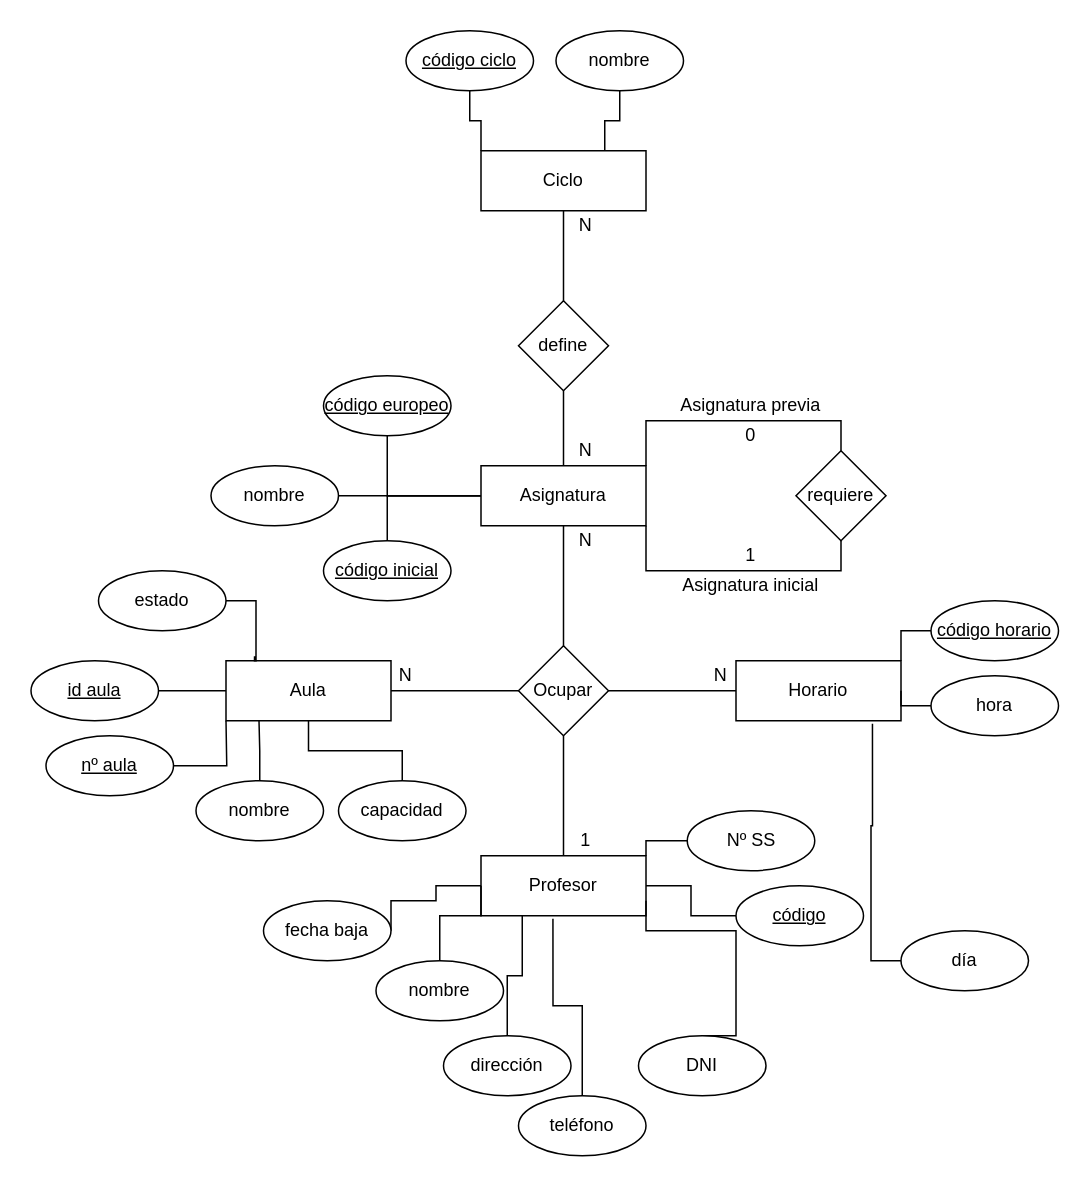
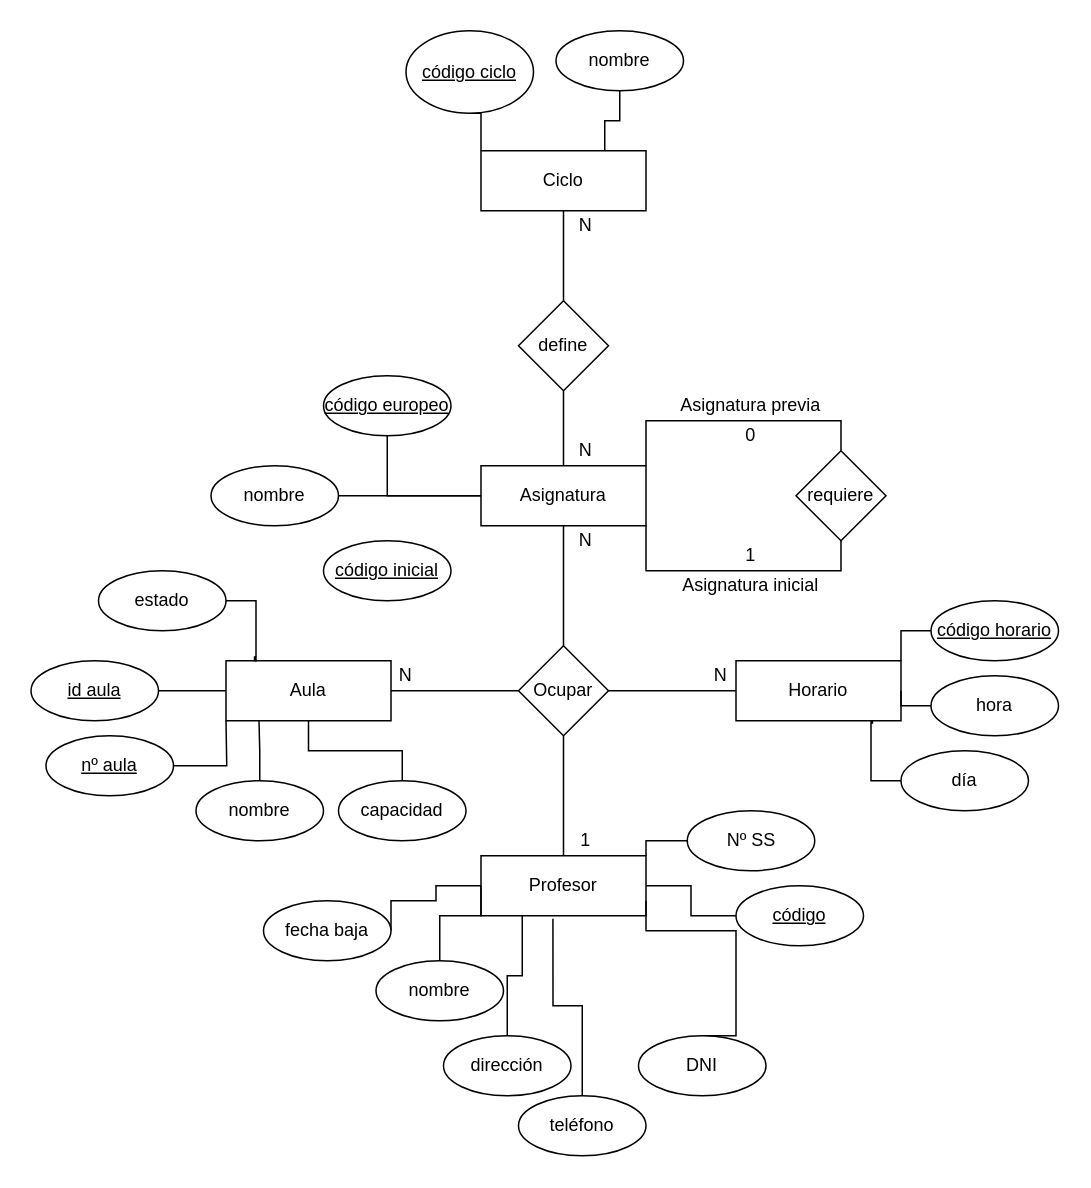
node "código ciclo": size 128x60 -> 128x83
edge "Asignatura" -- "código inicial": removed
node "día": moved (965, 961) -> (965, 781)
